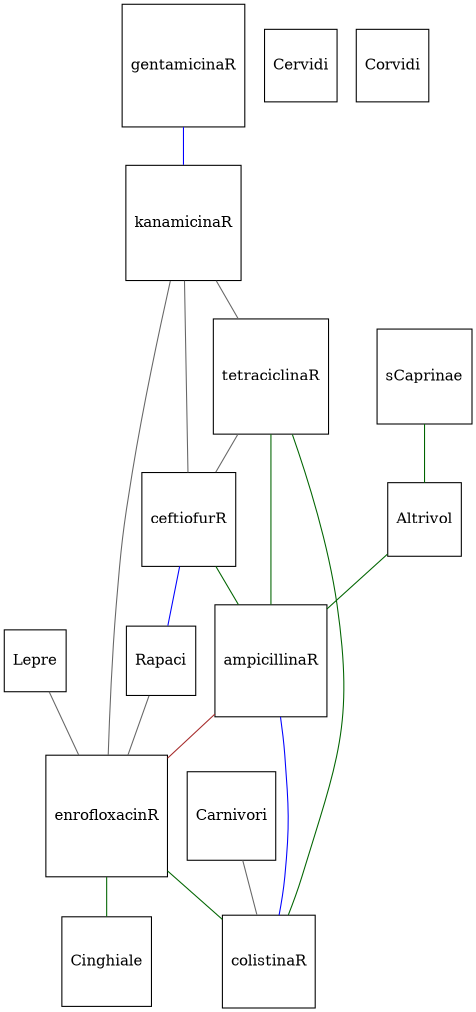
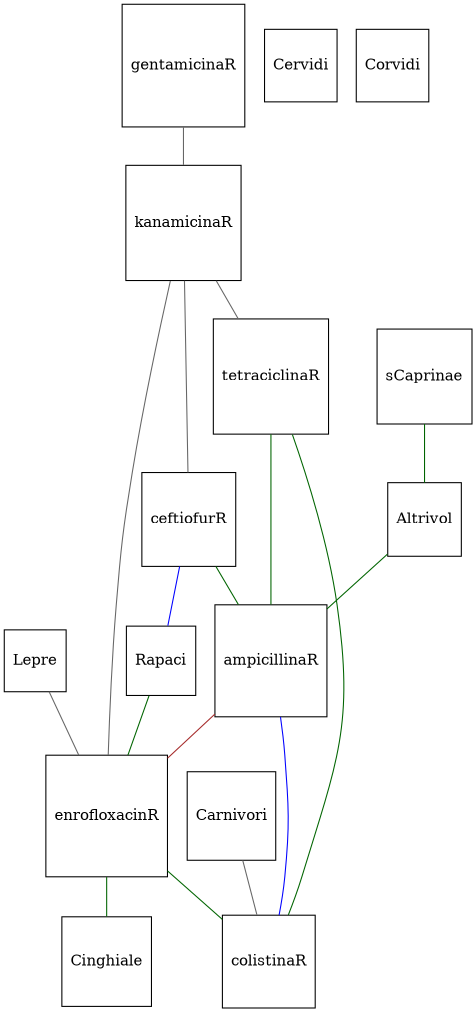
edge "gentamicinaR" -- "kanamicinaR": color blue -> gray40
edge "tetraciclinaR" -- "ceftiofurR": removed
edge "Rapaci" -- "enrofloxacinR": color gray40 -> darkgreen
